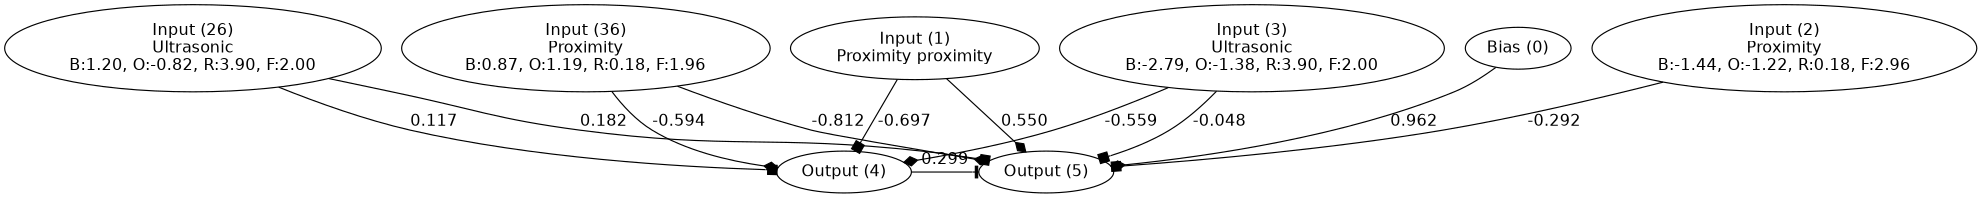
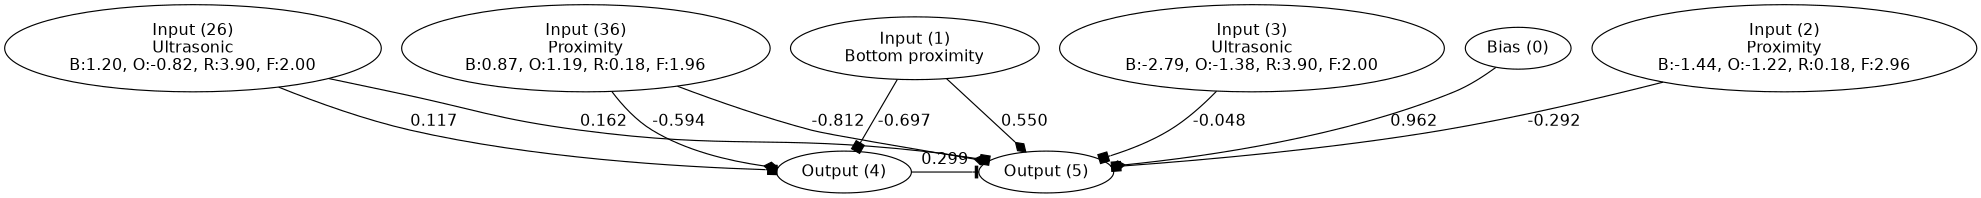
node "Input (1) Proximity proximity": label "Input (1) Proximity proximity" -> "Input (1) Bottom proximity"
edge "Input (26) Ultrasonic B:1.20, O:-0.82, R:3.90, F:2.00" -> "Output (5)": label "0.182" -> "0.162"
edge "Input (3) Ultrasonic B:-2.79, O:-1.38, R:3.90, F:2.00" -> "Output (4)": removed, label "-0.559"
